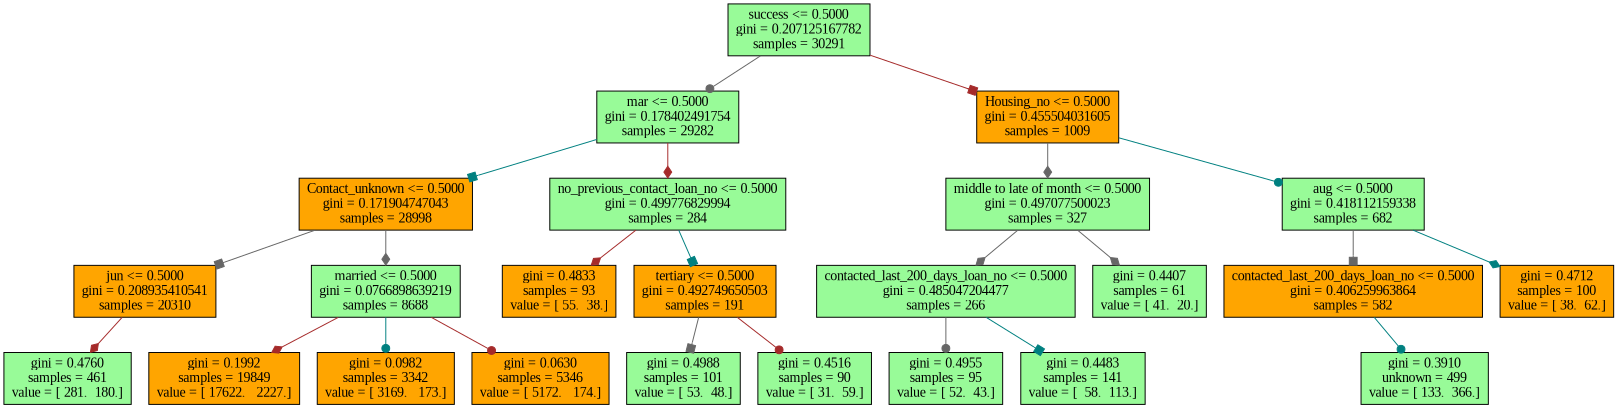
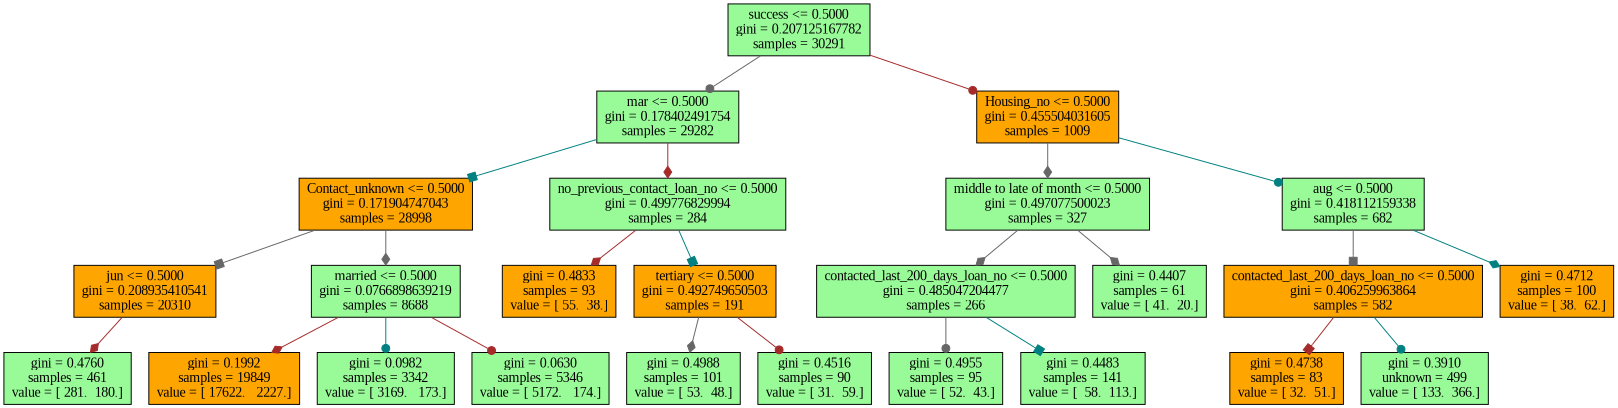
edge "success <= 0.5000 gini = 0.207125167782 samples = 30291" -> "Housing_no <= 0.5000 gini = 0.455504031605 samples = 1009": arrowhead box -> dot
edge "tertiary <= 0.5000 gini = 0.492749650503 samples = 191" -> "gini = 0.4988 samples = 101 value = [ 53.  48.]": arrowhead box -> diamond
node "gini = 0.0982 samples = 3342 value = [ 3169.   173.]": fillcolor orange -> palegreen
node "gini = 0.0630 samples = 5346 value = [ 5172.   174.]": fillcolor orange -> palegreen
node "gini = 0.4738 samples = 83 value = [ 32.  51.]": added
